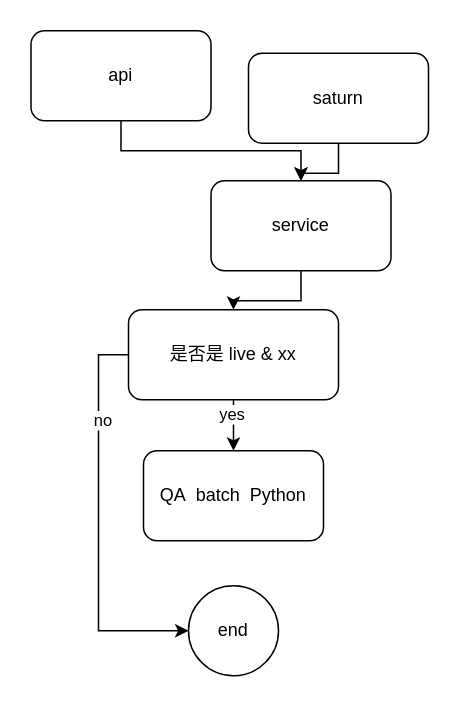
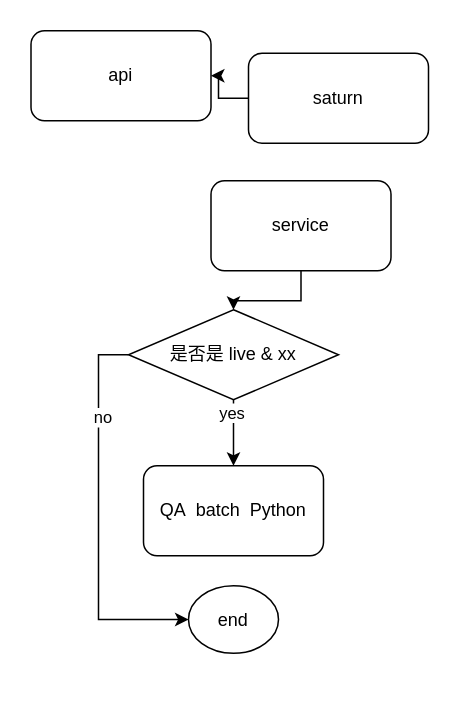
edge "api" -> "service": removed
edge "saturn" -> "service": now "saturn" -> "api"
node "是否是 live & xx": shape rounded rectangle -> diamond
node "QA batch Python": moved (233, 496) -> (233, 511)
node "end": size 90x90 -> 90x68
